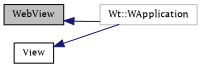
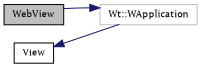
edge "Wt::WApplication" -> "WebView": reversed
